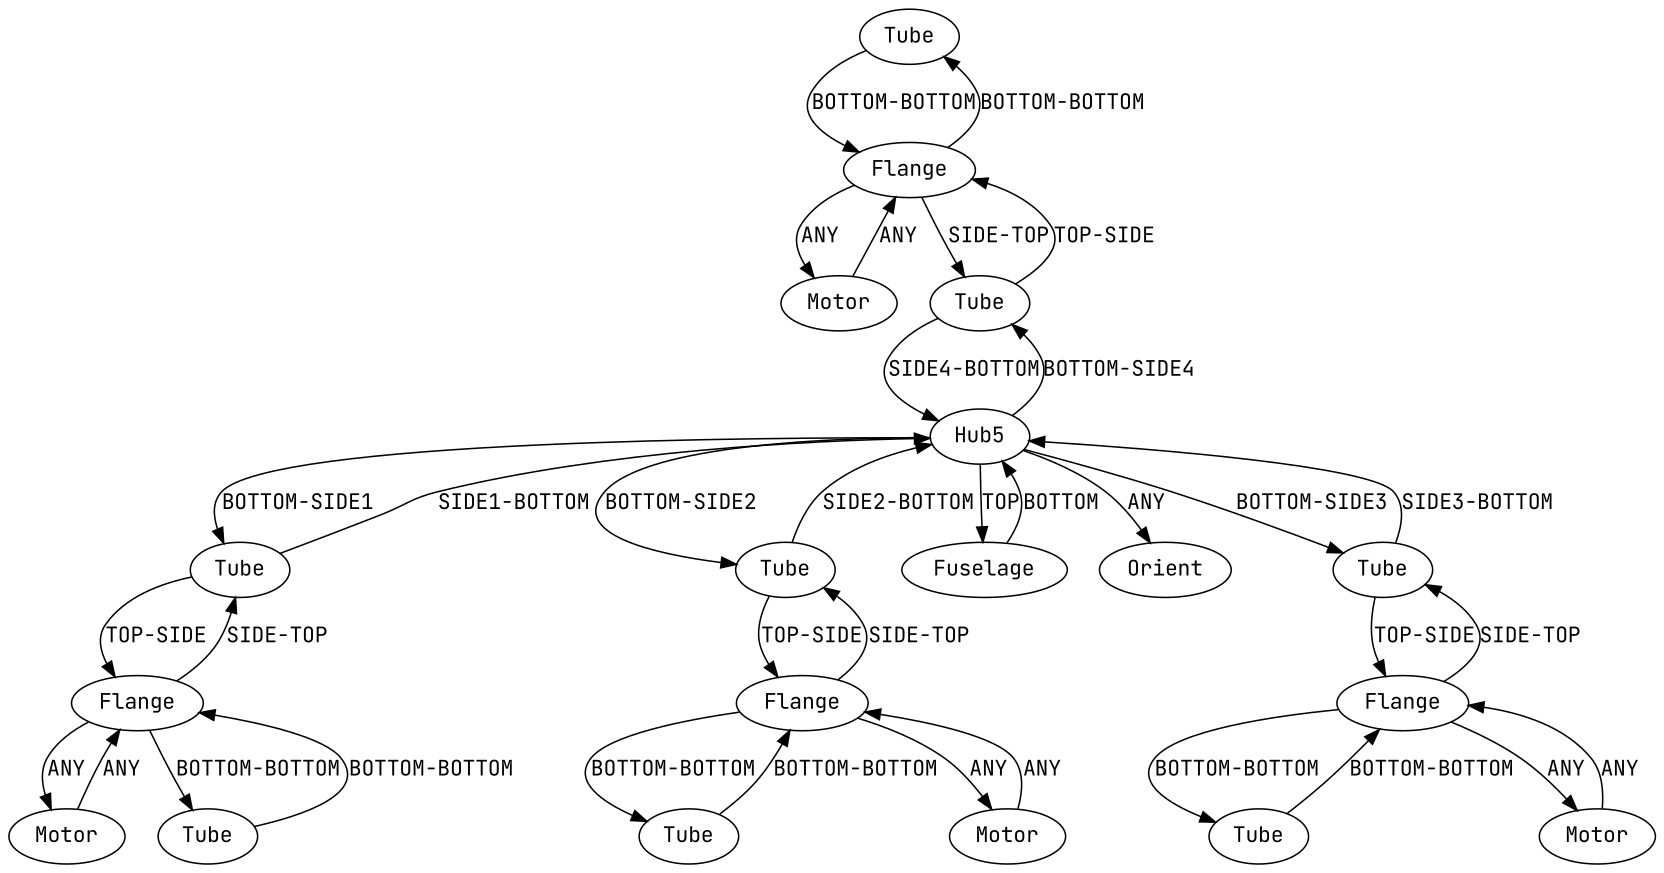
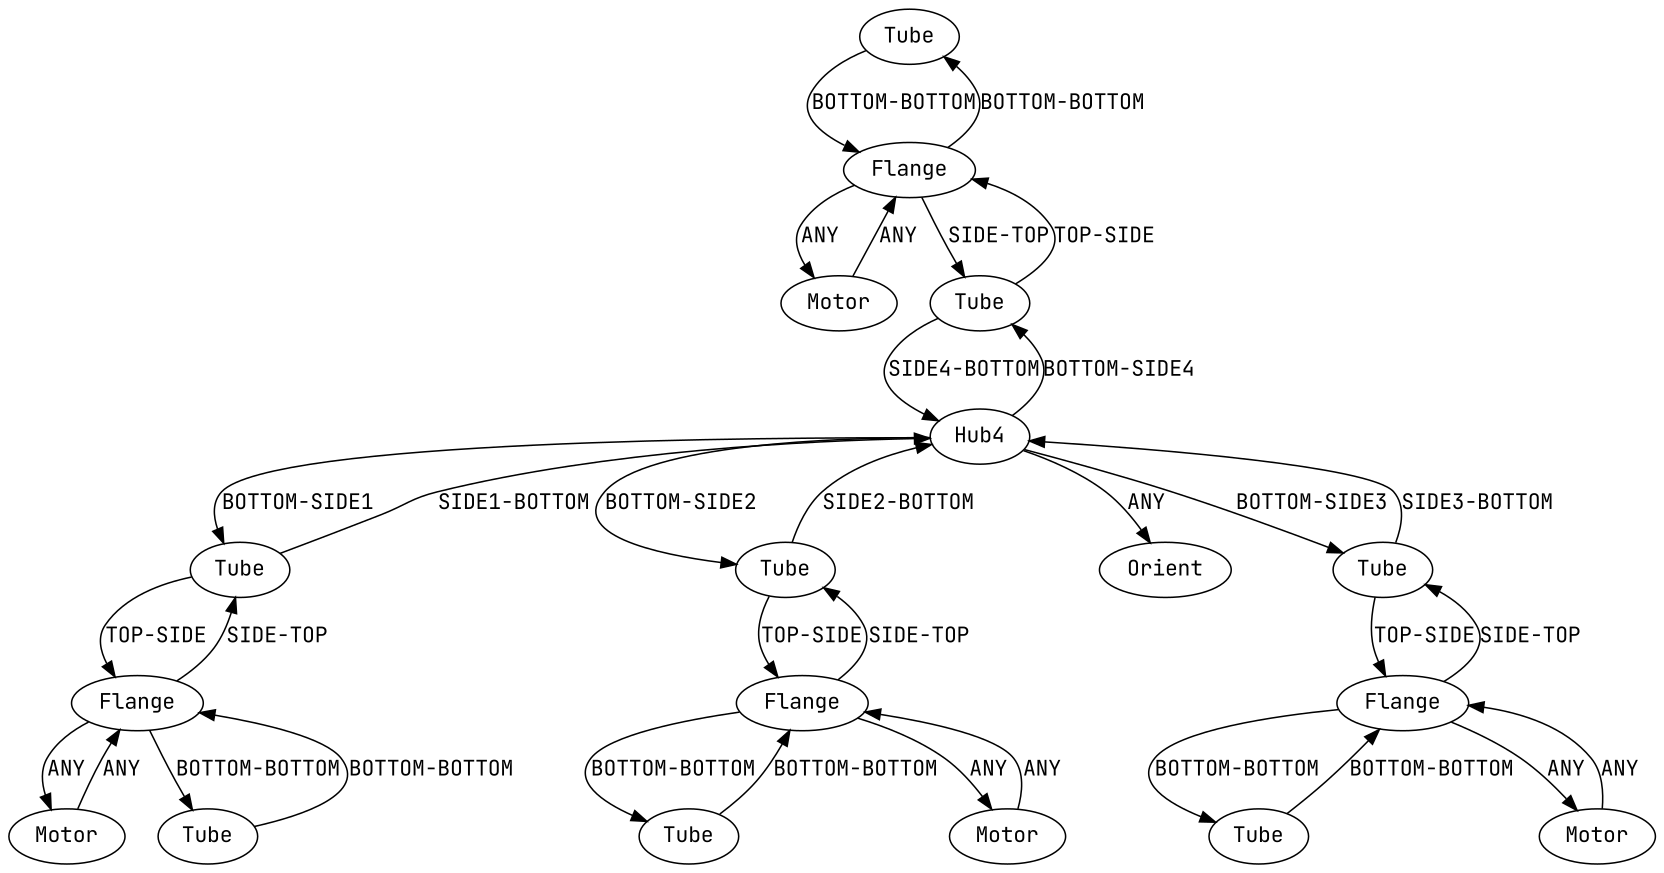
node "Hub5": label "Hub5" -> "Hub4"
node "Fuselage": removed
